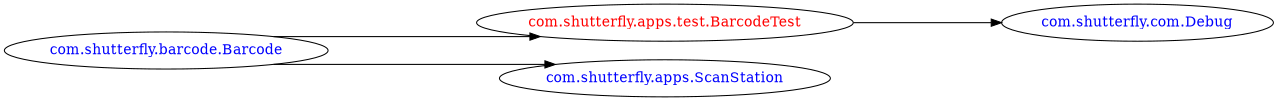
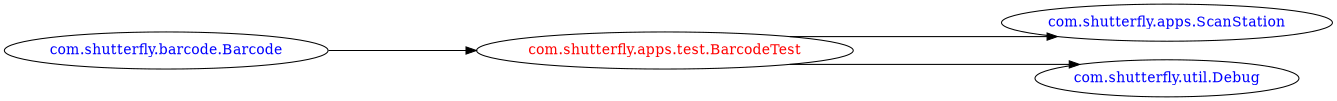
node "com.shutterfly.com.Debug": label "com.shutterfly.com.Debug" -> "com.shutterfly.util.Debug"
edge "com.shutterfly.barcode.Barcode" -> "com.shutterfly.apps.ScanStation": now "com.shutterfly.apps.test.BarcodeTest" -> "com.shutterfly.apps.ScanStation"
